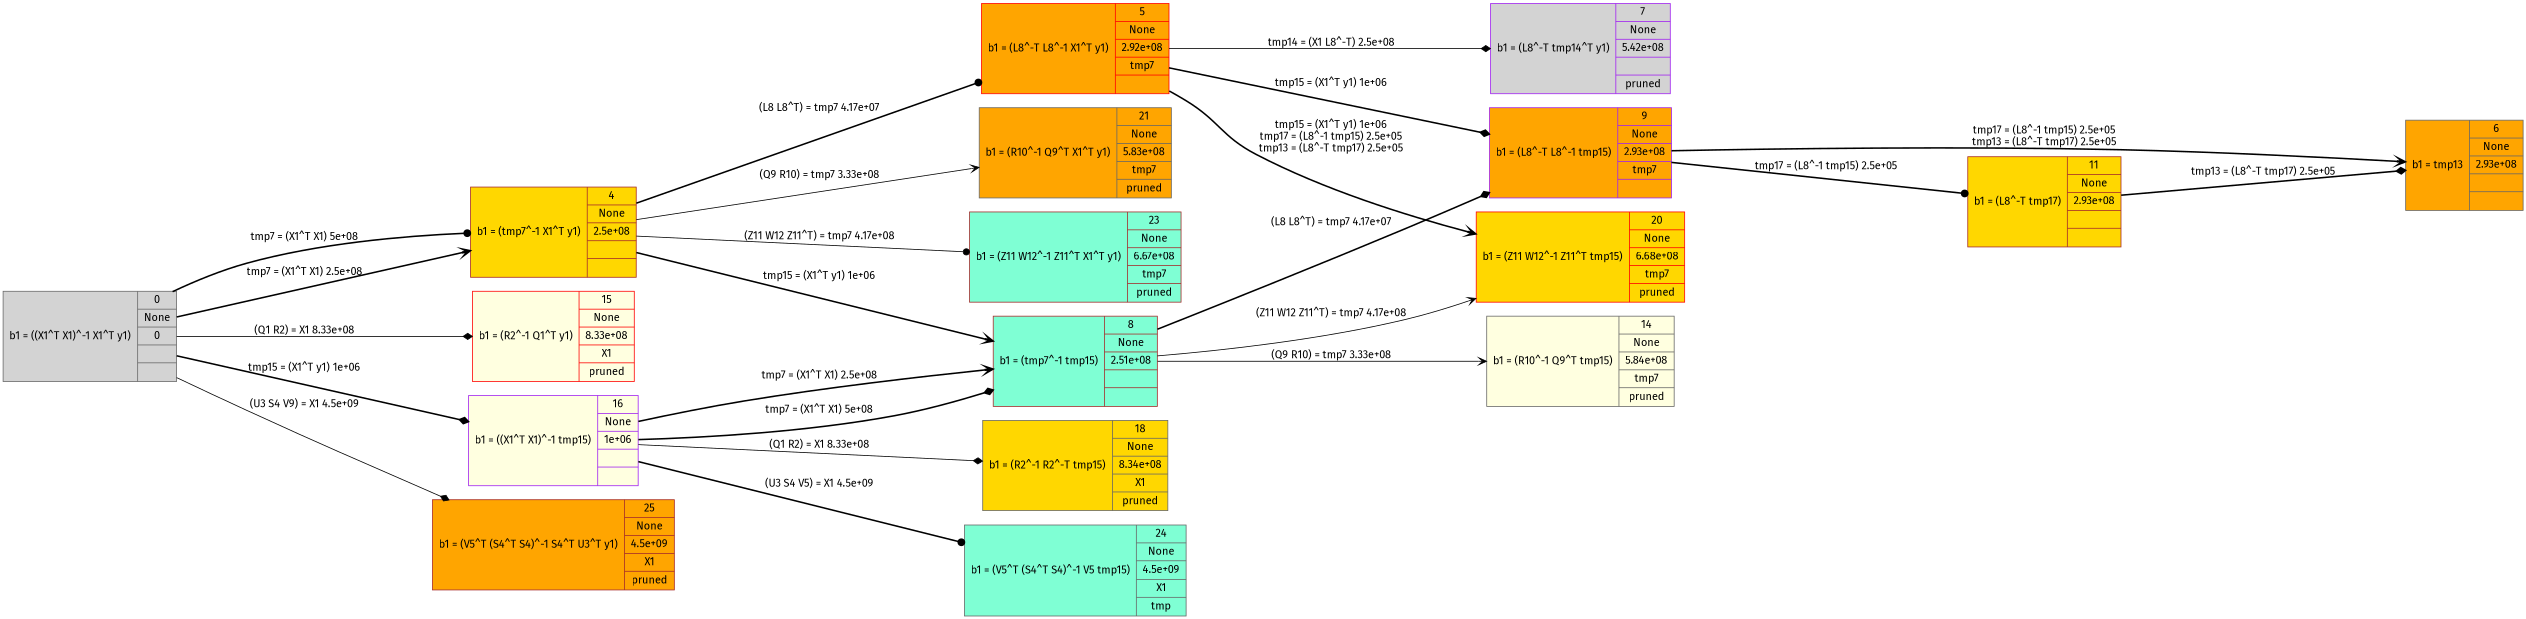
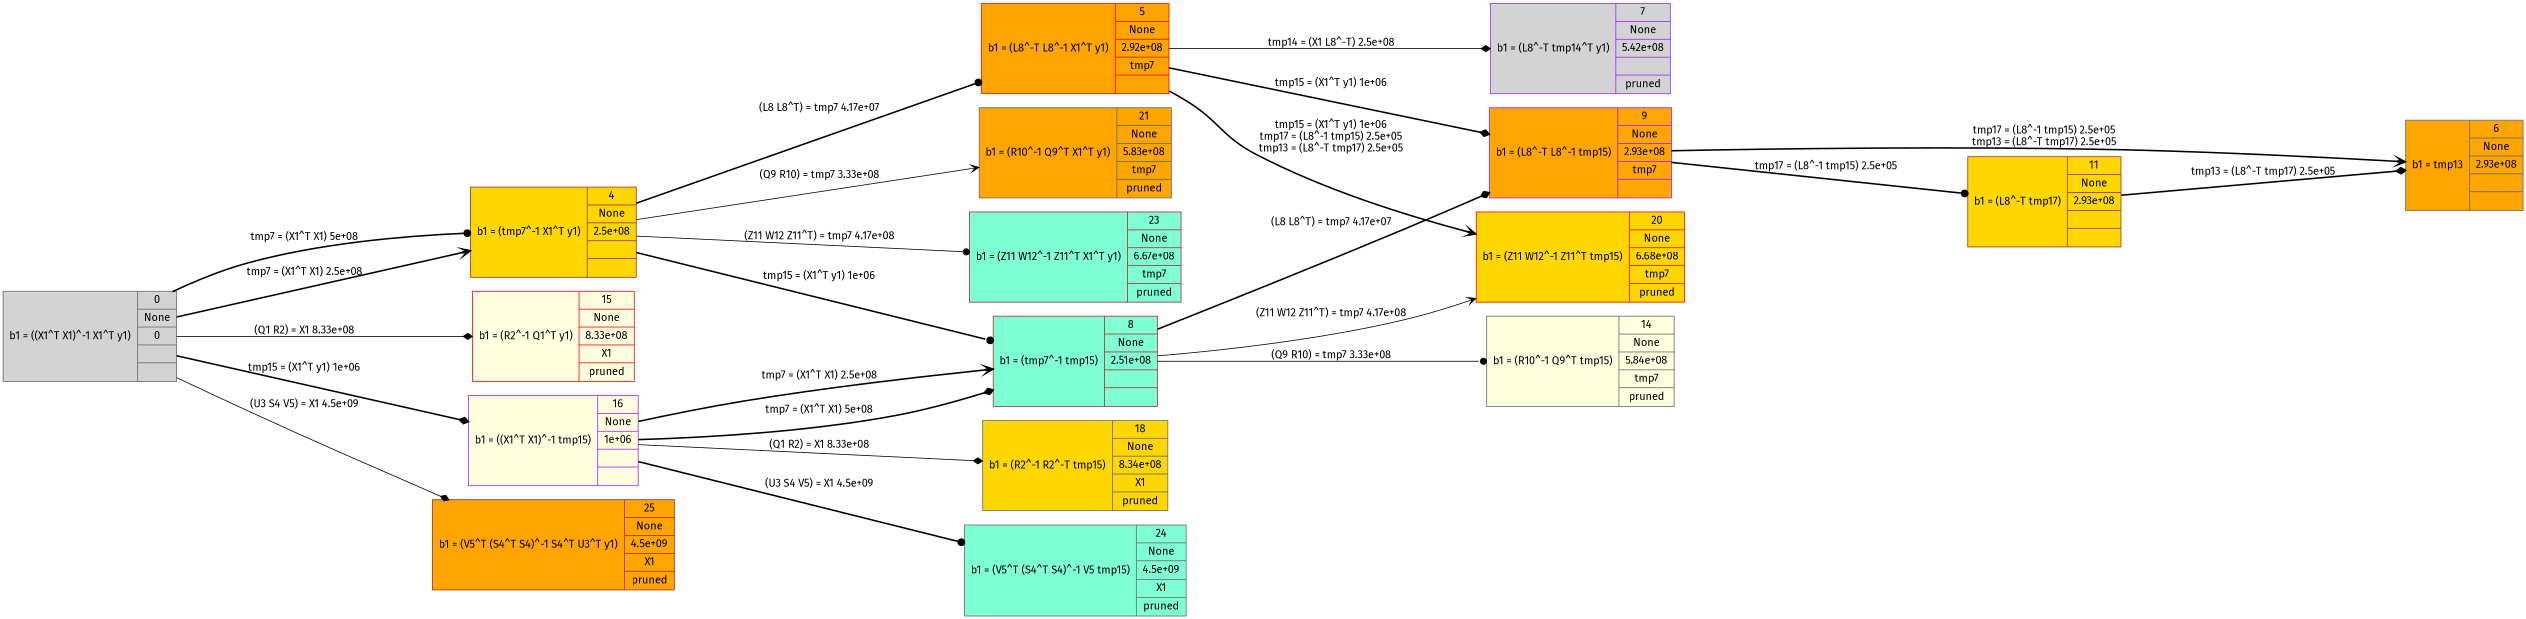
edge "b1 = (tmp7^-1 X1^T y1)" -> "b1 = (tmp7^-1 tmp15)": arrowhead vee -> dot
edge "b1 = (tmp7^-1 tmp15)" -> "b1 = (R10^-1 Q9^T tmp15)": arrowhead vee -> dot
edge "b1 = ((X1^T X1)^-1 X1^T y1)" -> "b1 = (V5^T (S4^T S4)^-1 S4^T U3^T y1)": label "(U3 S4 V9) = X1 4.5e+09" -> "(U3 S4 V5) = X1 4.5e+09"
node "b1 = (V5^T (S4^T S4)^-1 V5 tmp15)": text "tmp" -> "pruned"
